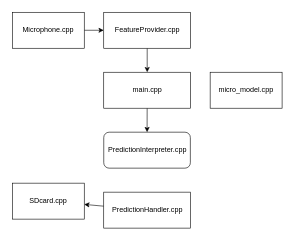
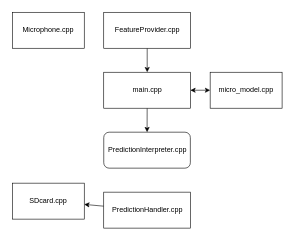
edge "Microphone.cpp" -> "FeatureProvider.cpp": removed
edge "main.cpp" -- "micro_model.cpp": added
